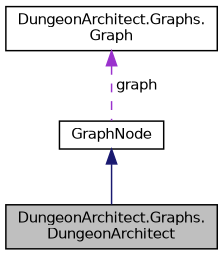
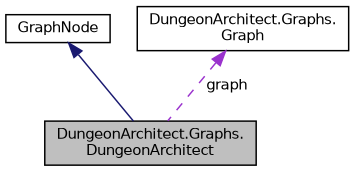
edge "GraphNode" -> "DungeonArchitect.Graphs. Graph": now "DungeonArchitect.Graphs. DungeonArchitect" -> "DungeonArchitect.Graphs. Graph"
